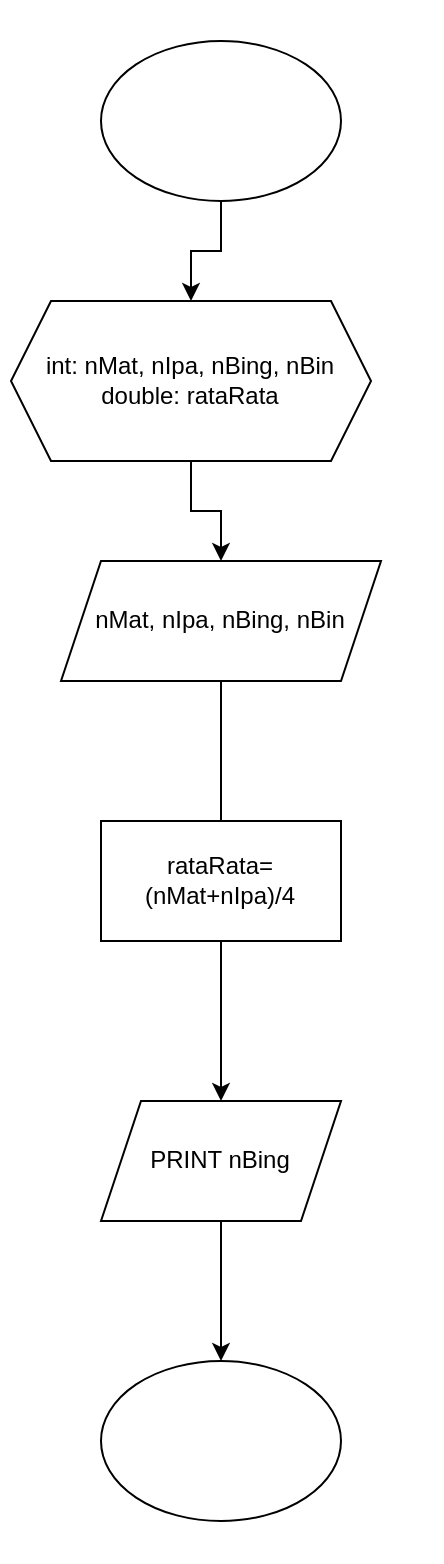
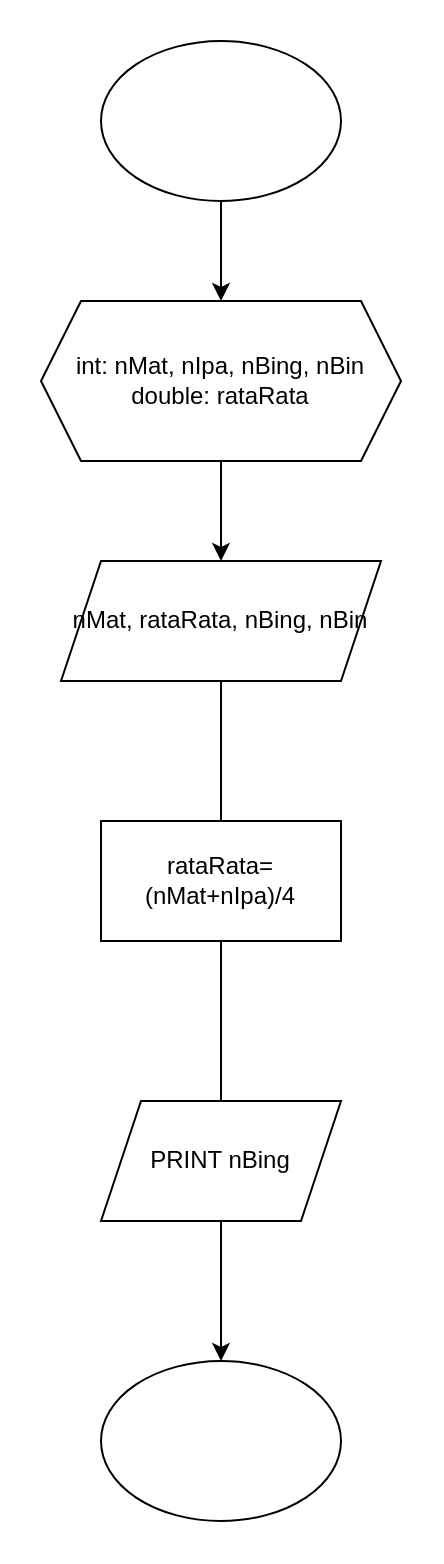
node "int: nMat, nIpa, nBing, nBin double: rataRata": moved (191, 381) -> (221, 381)
node "nMat, nIpa, nBing, nBin": label "nMat, nIpa, nBing, nBin" -> "nMat, rataRata, nBing, nBin"
edge "rataRata=(nMat+nIpa)/4" -> "PRINT nBing": arrowhead classic -> none
